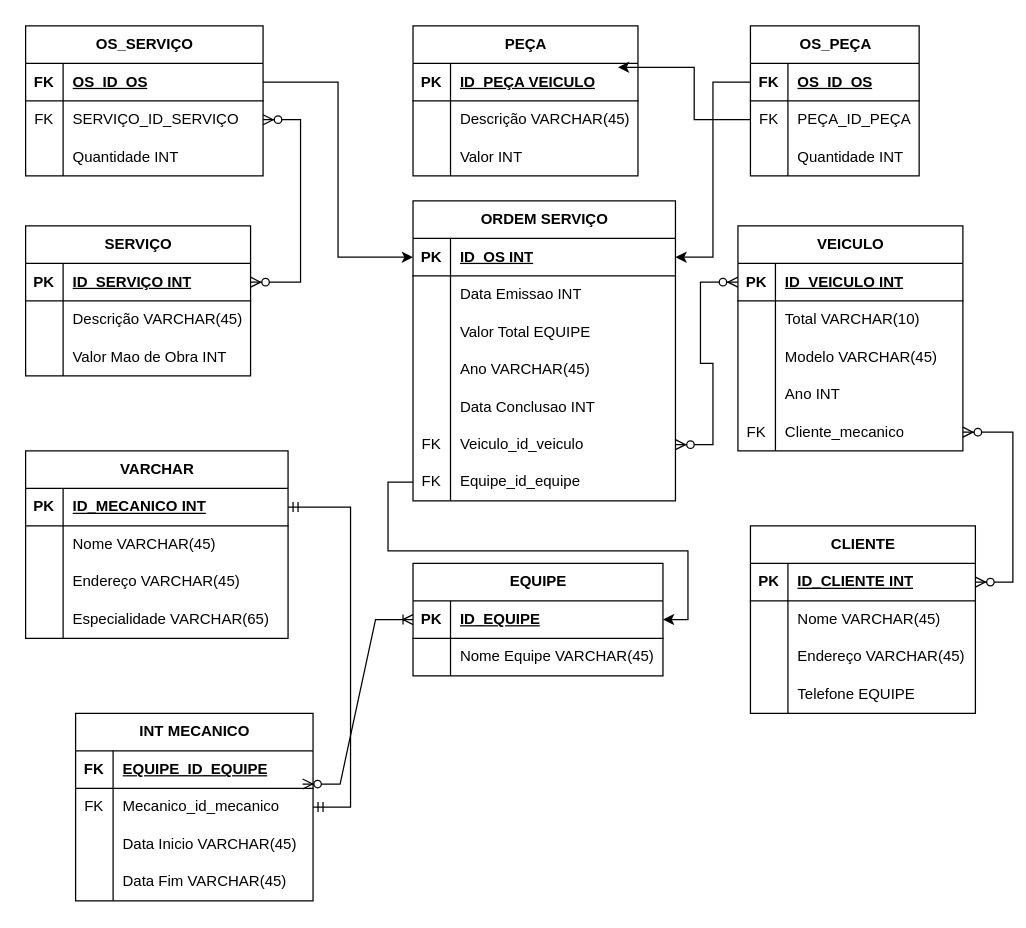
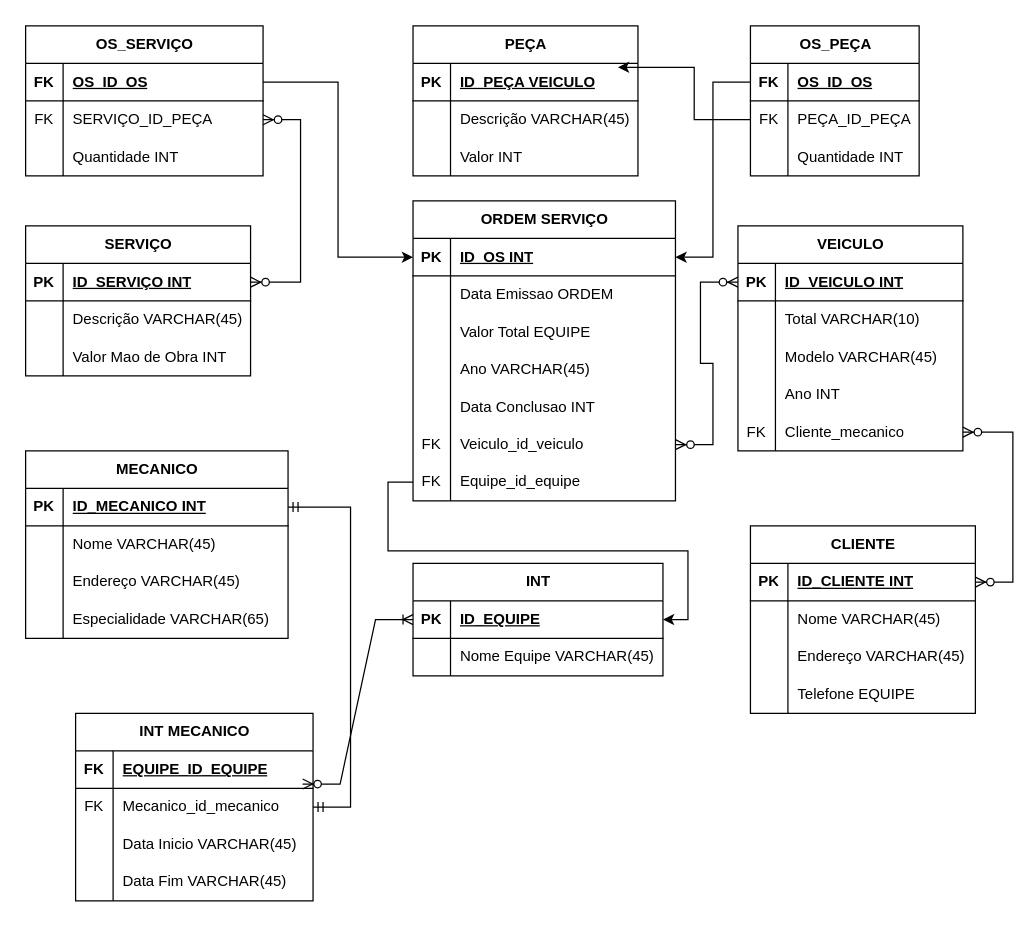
node "SERVIÇO_ID_SERVIÇO": label "SERVIÇO_ID_SERVIÇO" -> "SERVIÇO_ID_PEÇA"
node "Data Emissao INT": label "Data Emissao INT" -> "Data Emissao ORDEM"
node "VARCHAR": label "VARCHAR" -> "MECANICO"
node "EQUIPE": label "EQUIPE" -> "INT"
